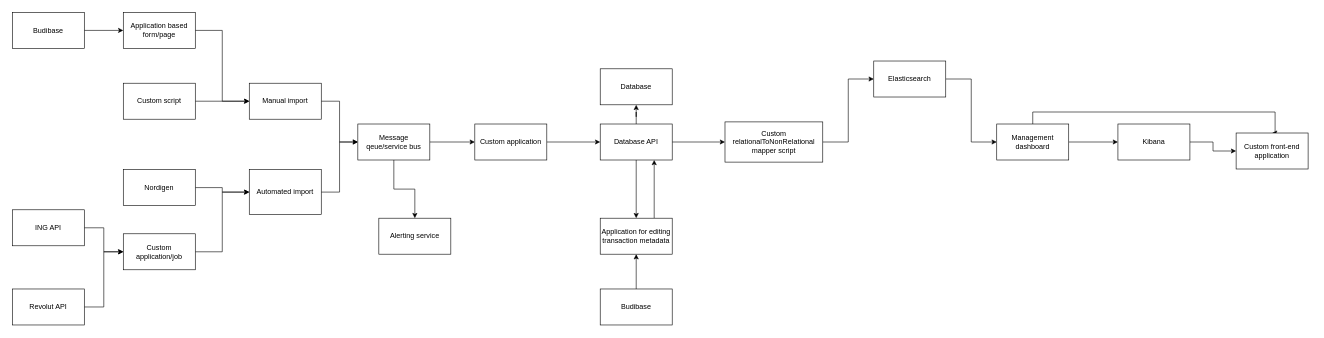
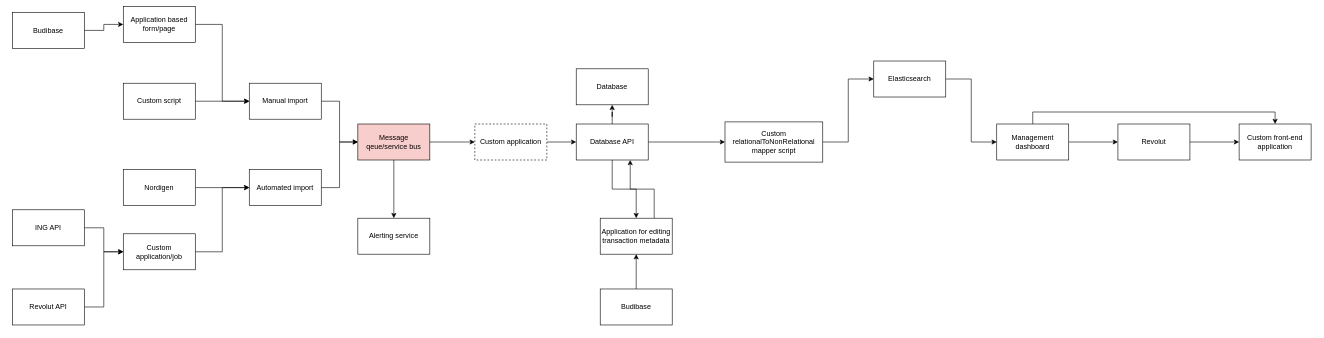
node "Application based form/page": moved (159, 30) -> (159, 24)
node "Database": moved (636, 87) -> (612, 87)
node "Message qeue/service bus": fillcolor #ffffff -> #f8cecc
node "Custom application": style solid -> dashed
node "Database API": moved (636, 142) -> (612, 142)
node "Kibana": label "Kibana" -> "Revolut"
node "Custom front-end application": moved (1272, 151) -> (1275, 142)
node "Automated import": size 72x45 -> 72x36
node "Alerting service": moved (415, 236) -> (394, 236)
